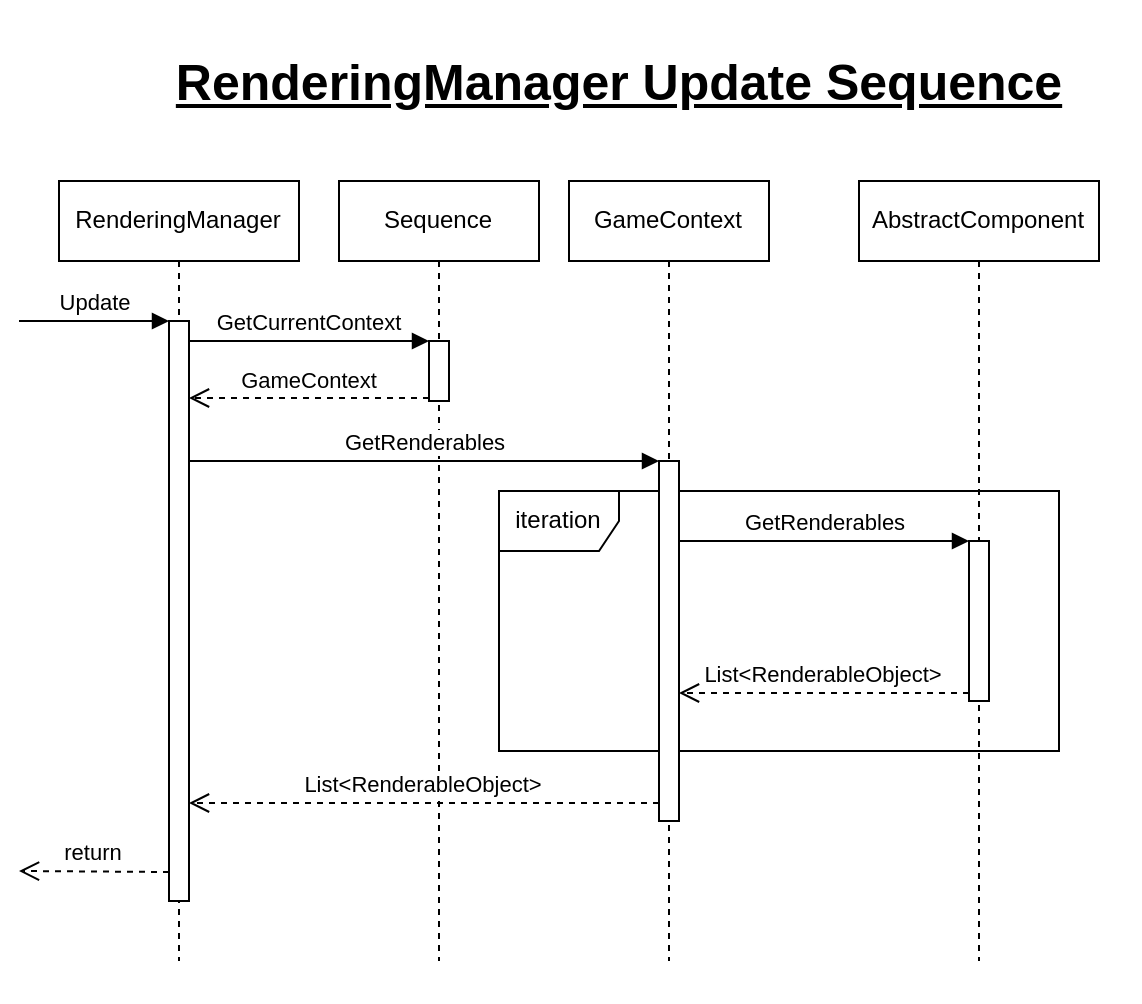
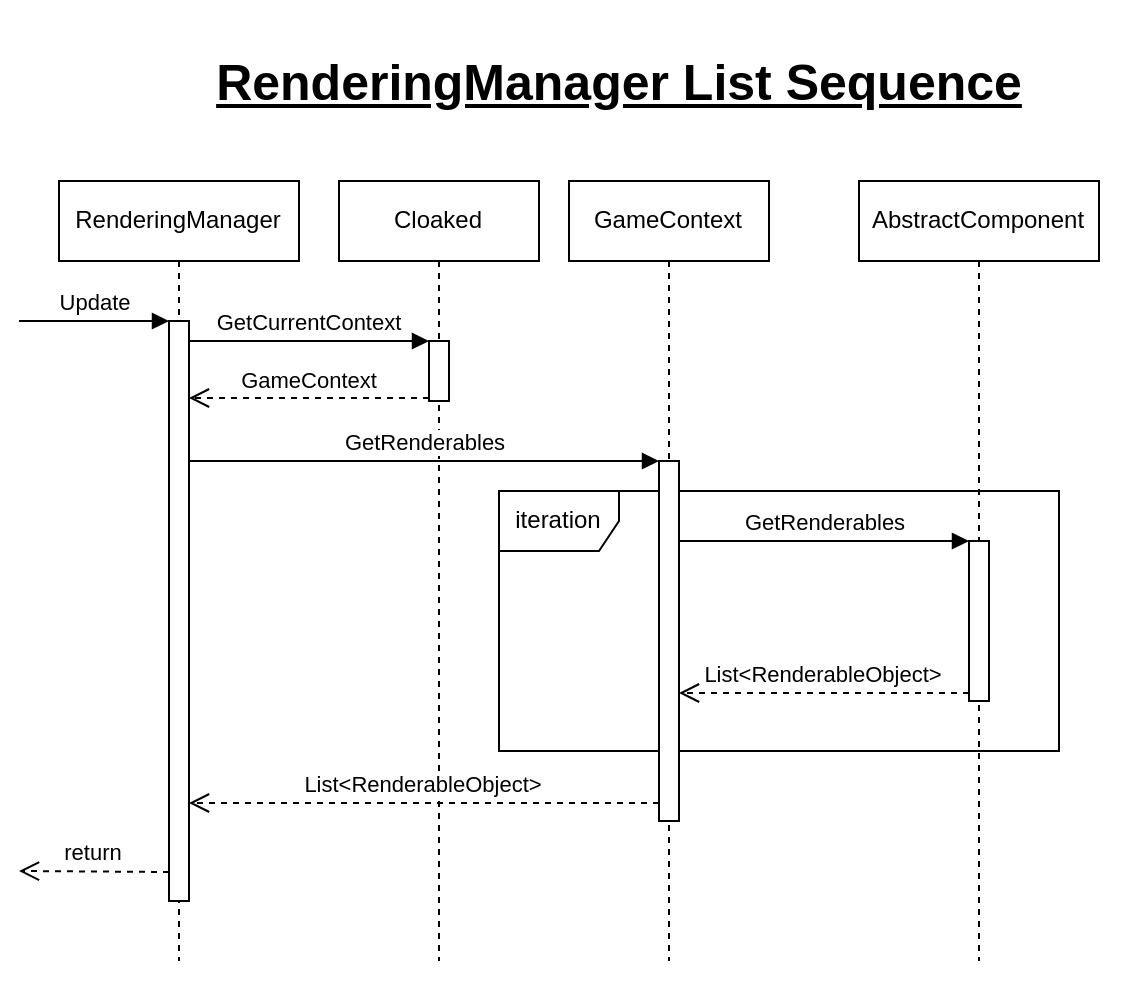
node "RenderingManager Update Sequence": label "RenderingManager Update Sequence" -> "RenderingManager List Sequence"
node "Sequence": label "Sequence" -> "Cloaked"
